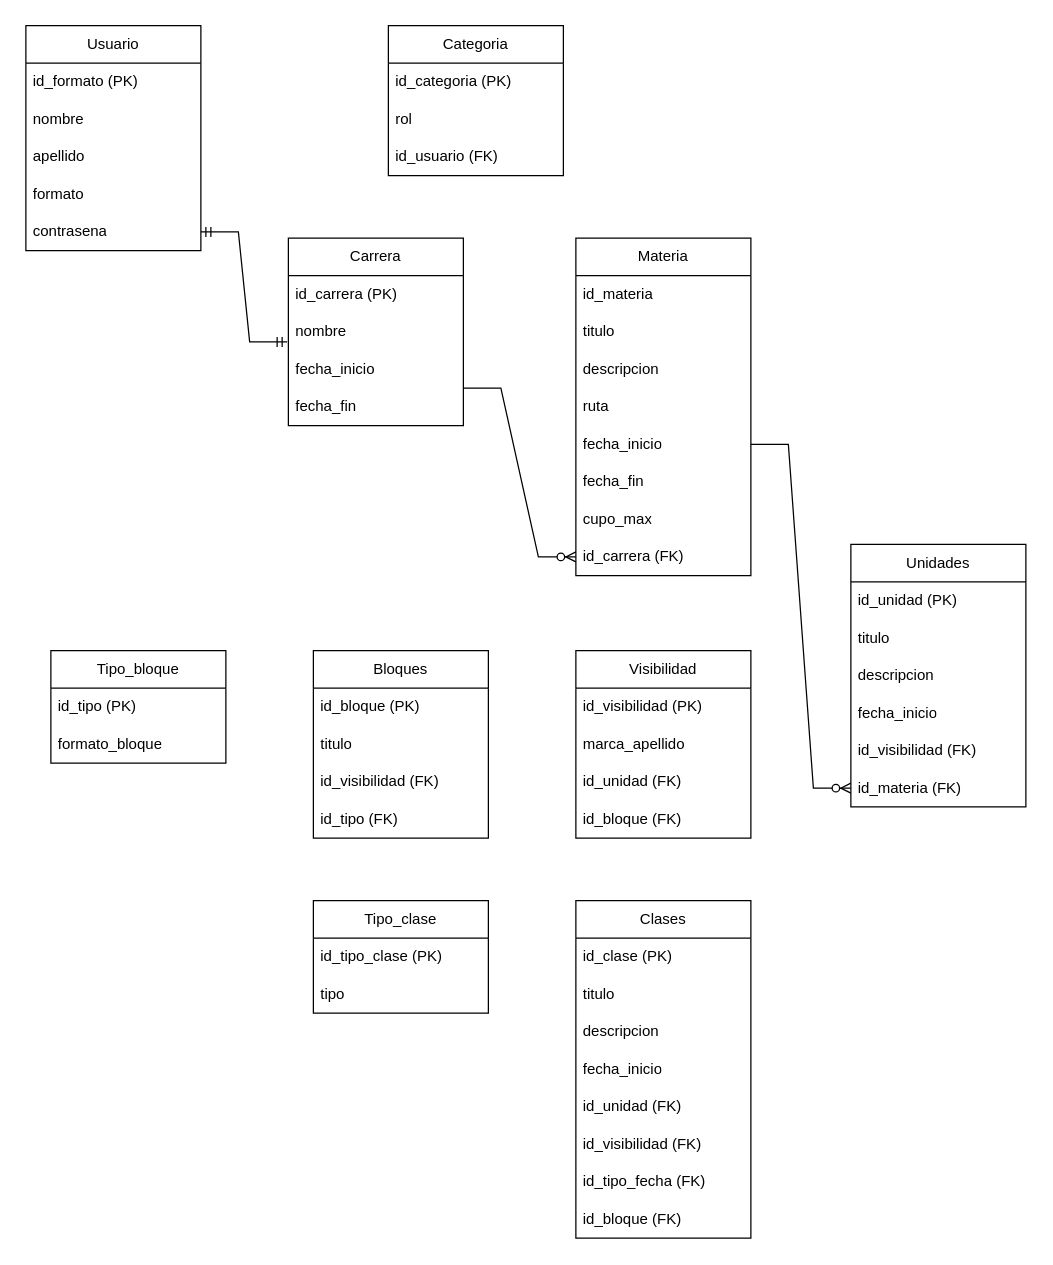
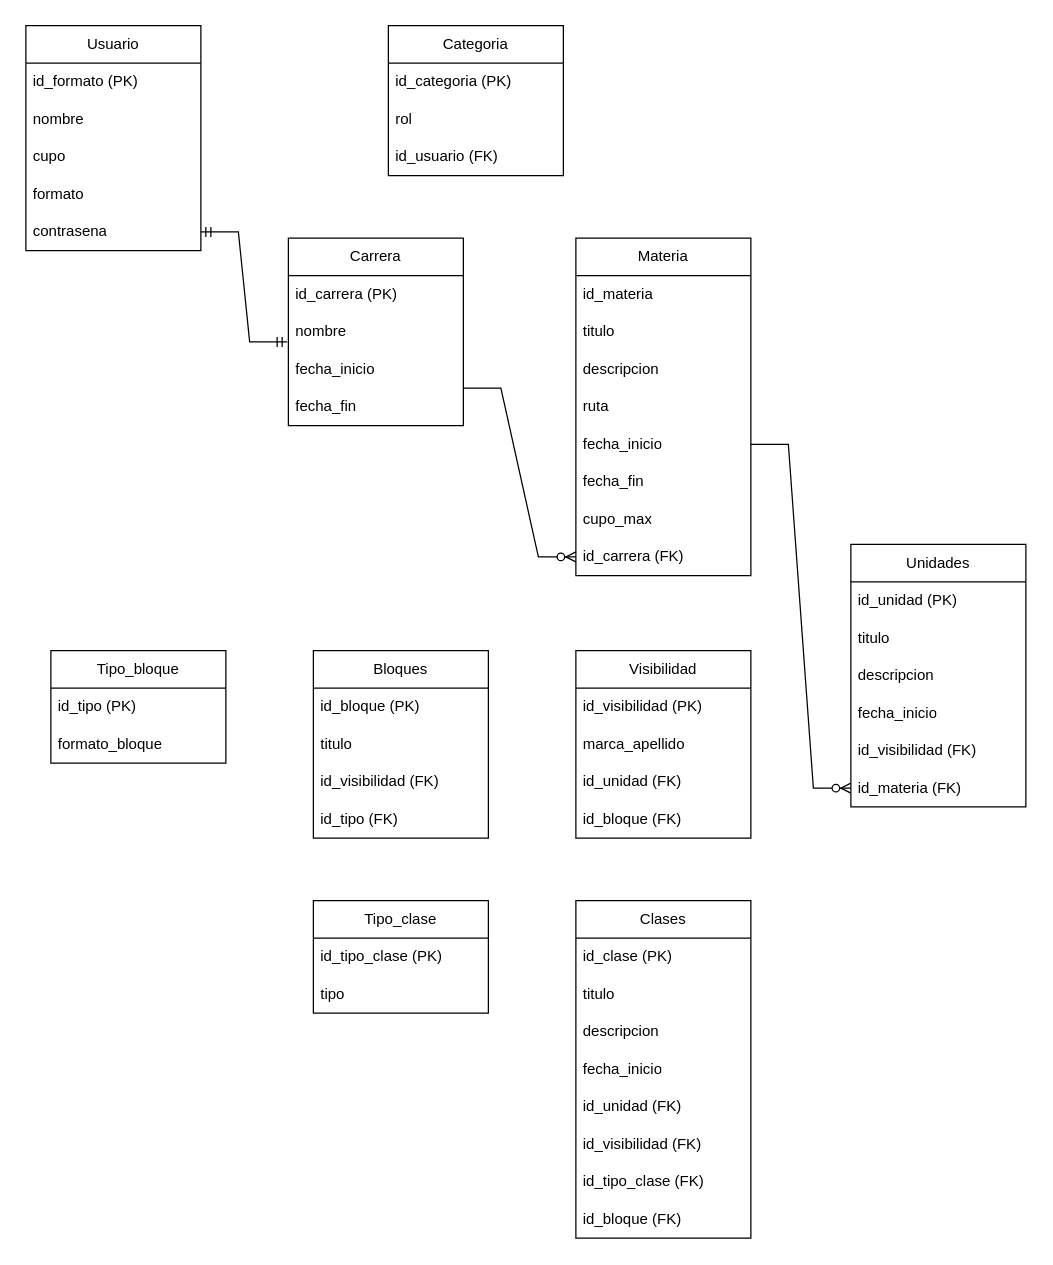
node "apellido": label "apellido" -> "cupo"
node "id_tipo_fecha (FK)": label "id_tipo_fecha (FK)" -> "id_tipo_clase (FK)"
